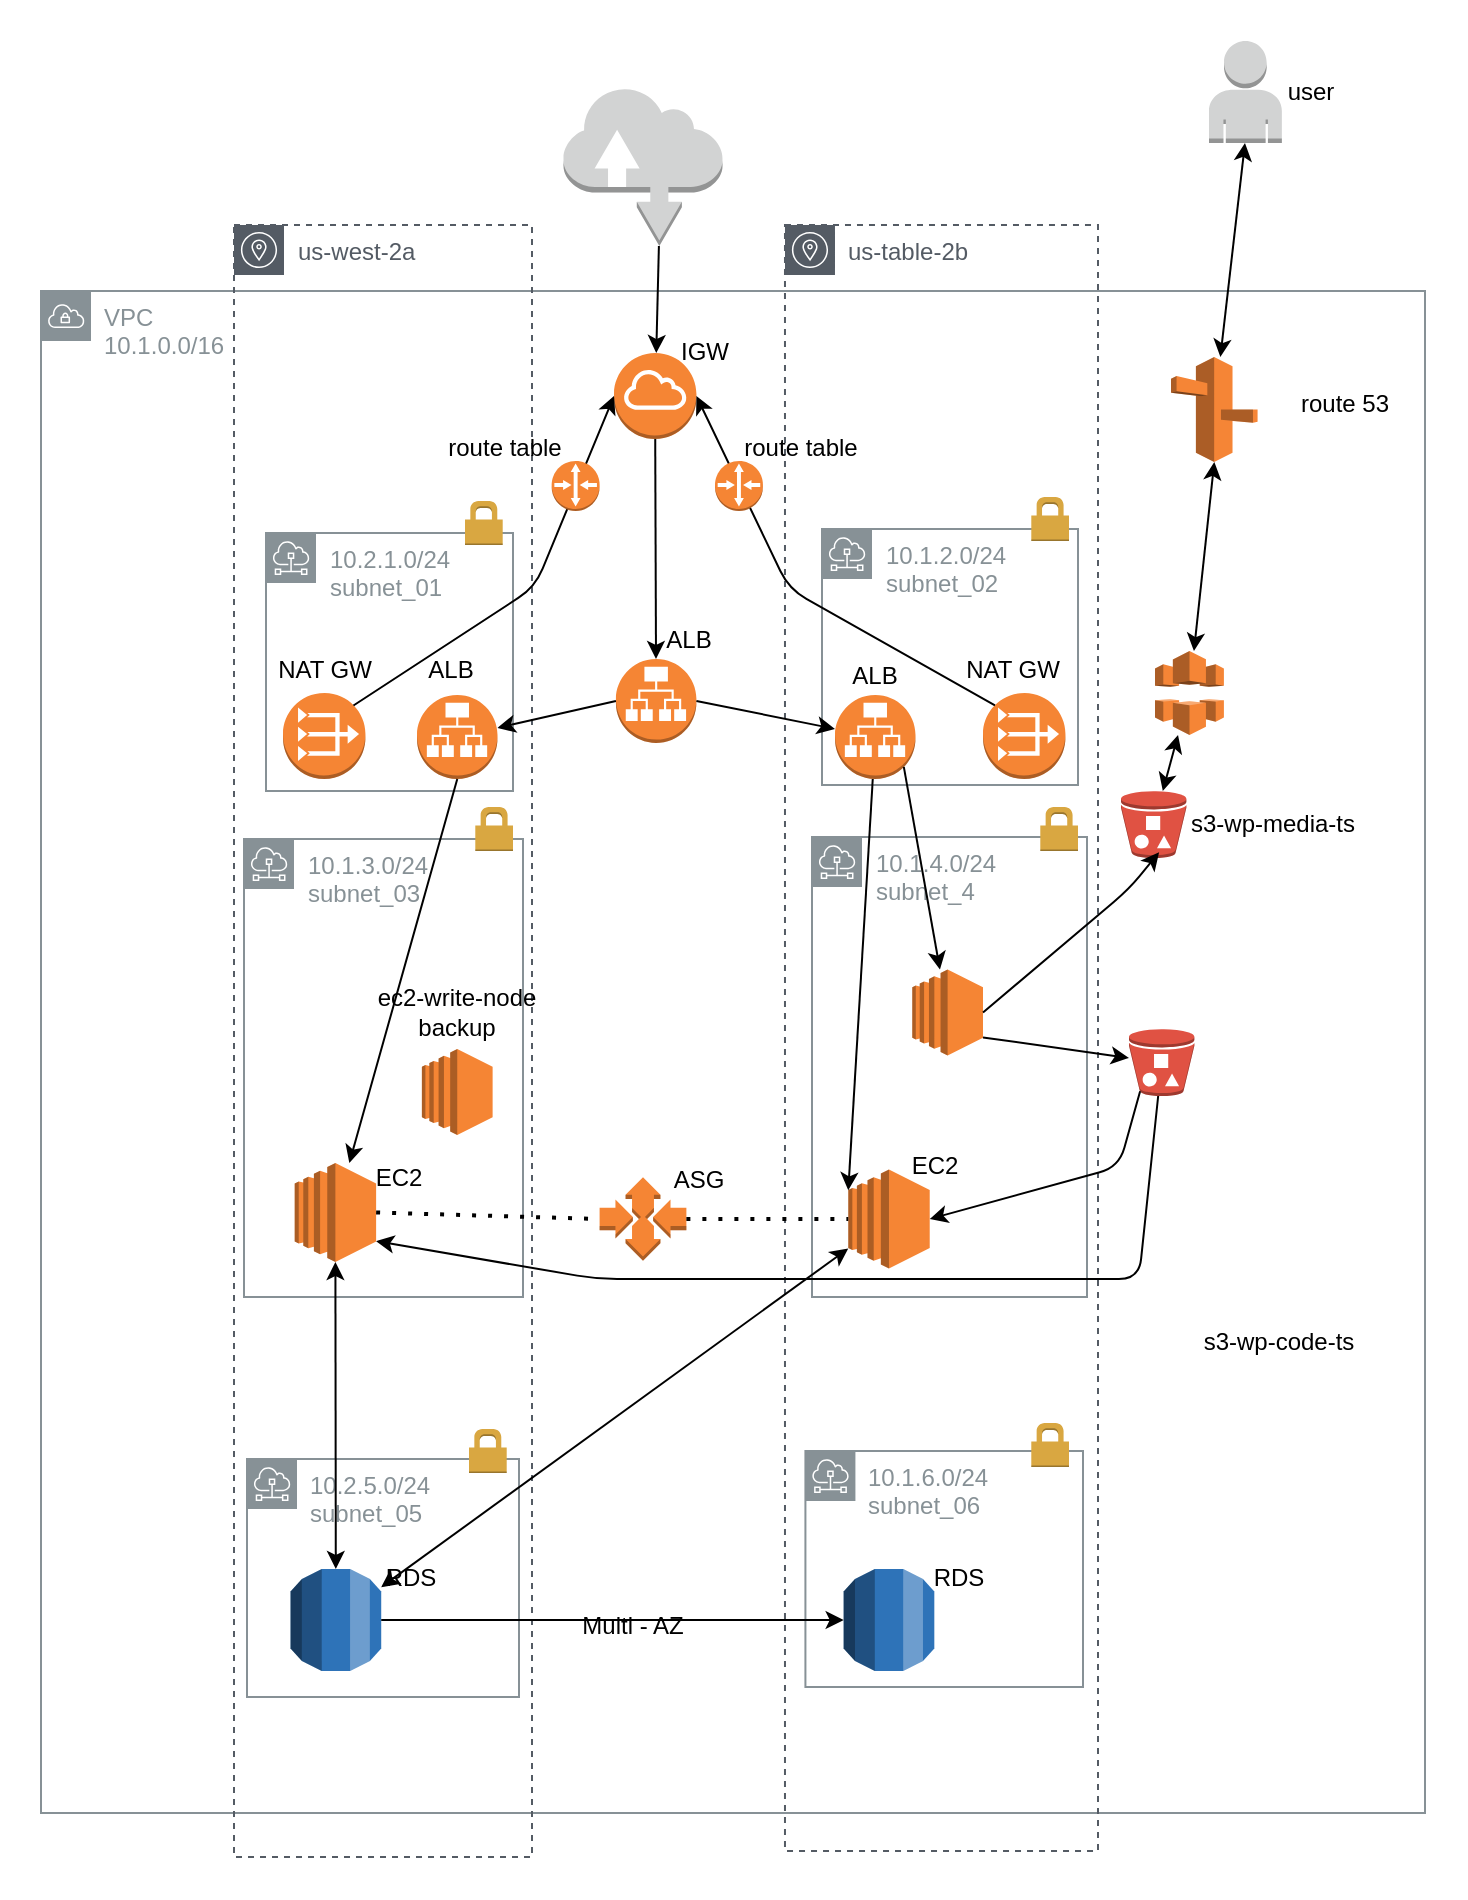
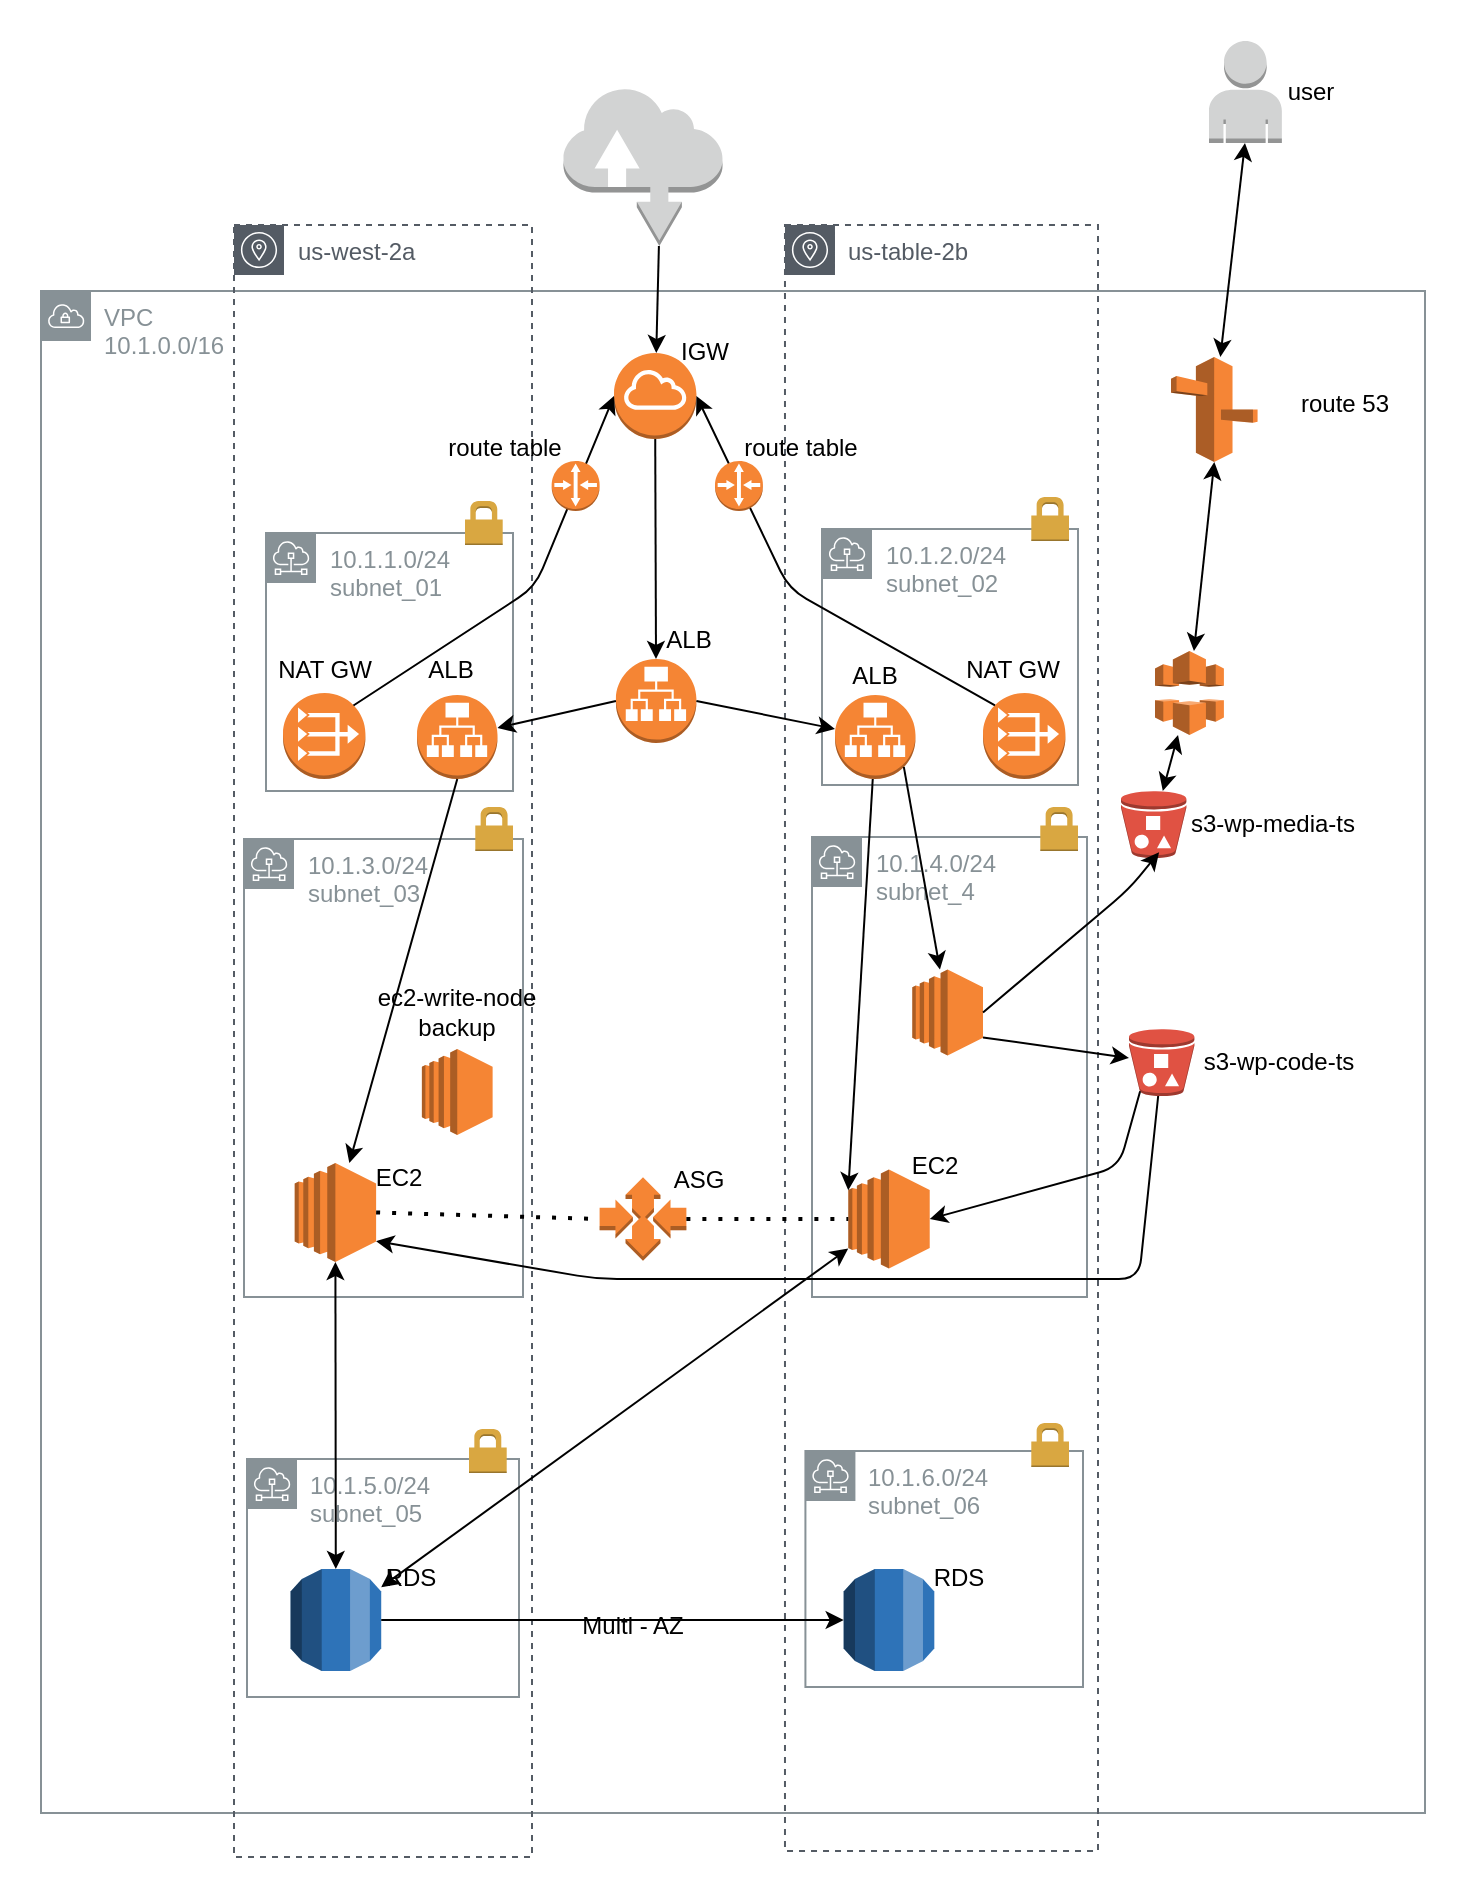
node "10.2.1.0/24 subnet_01": label "10.2.1.0/24 subnet_01" -> "10.1.1.0/24 subnet_01"
node "s3-wp-code-ts": moved (1279, 1343) -> (1279, 1063)
node "10.2.5.0/24 subnet_05": label "10.2.5.0/24 subnet_05" -> "10.1.5.0/24 subnet_05"
